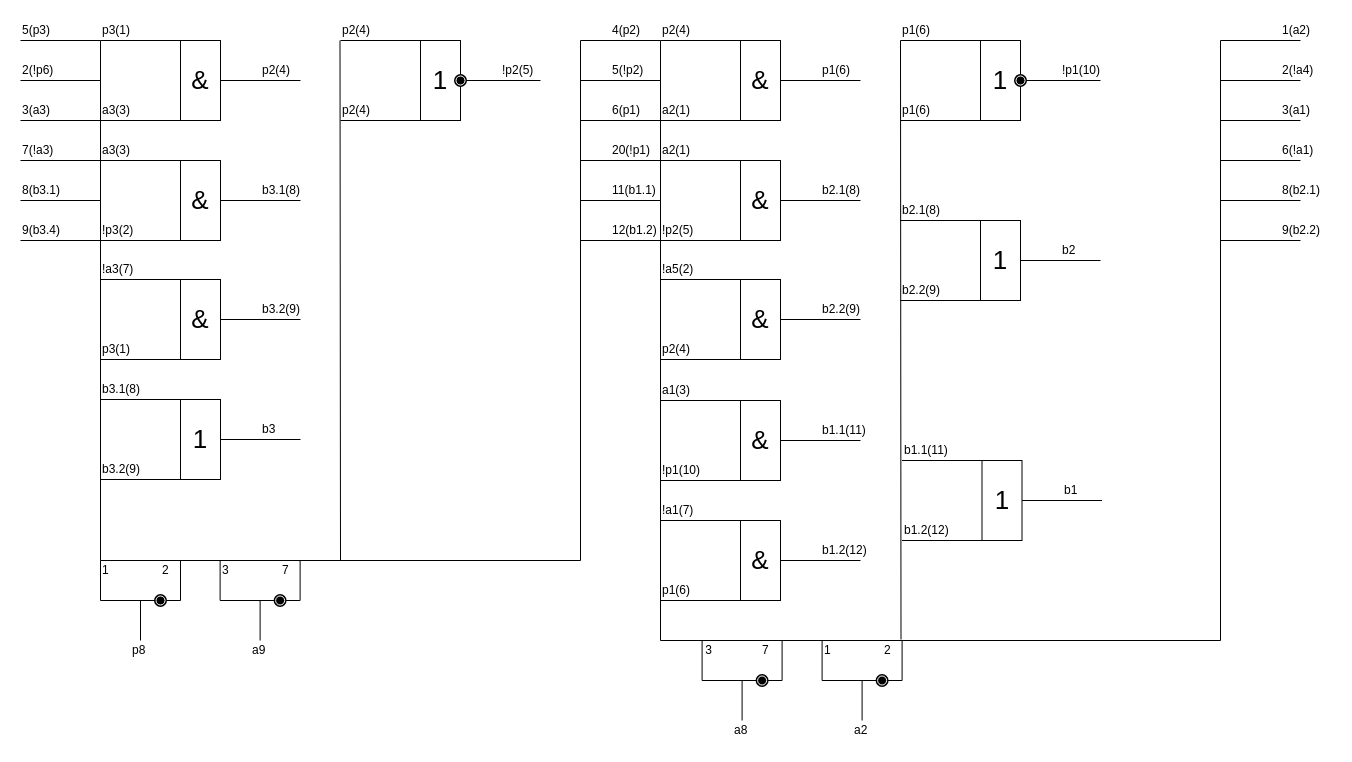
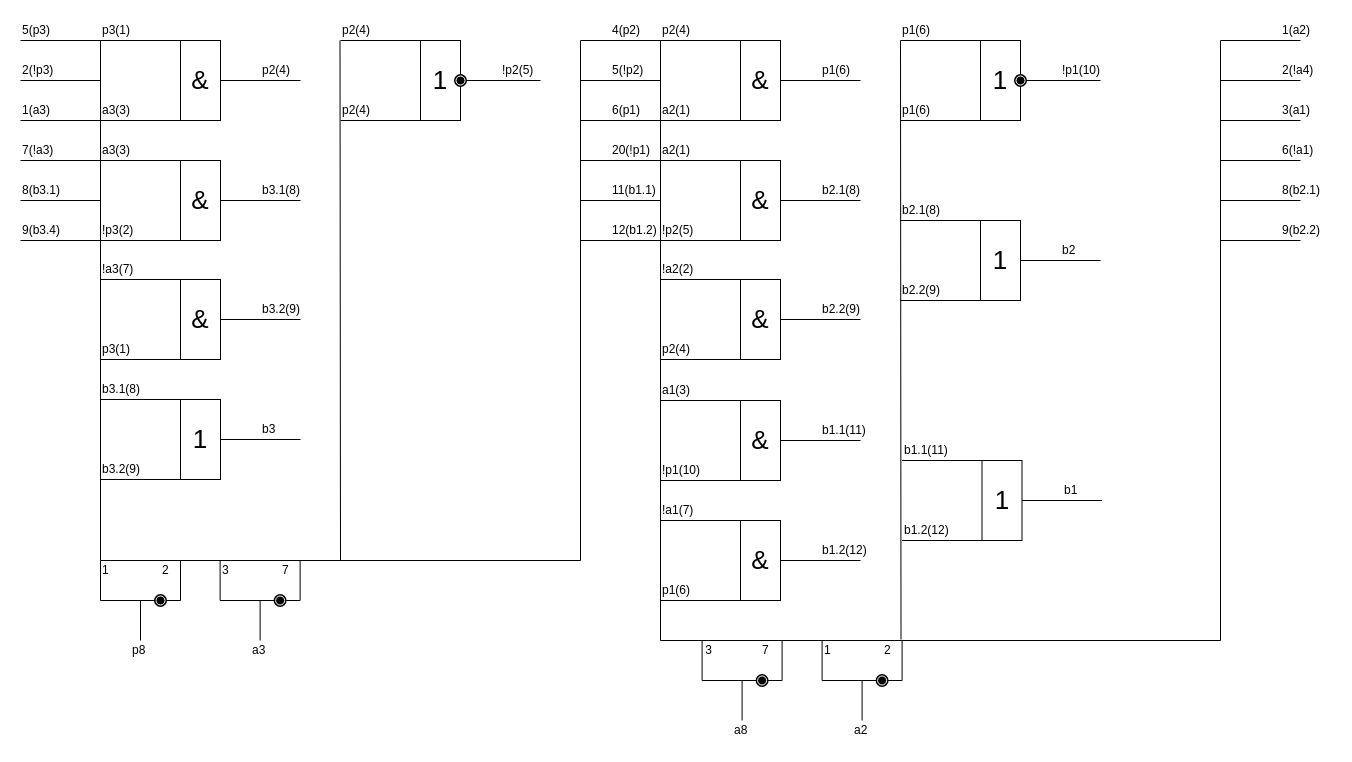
node "2(!p6)": label "2(!p6)" -> "2(!p3)"
node "3(a3)": label "3(a3)" -> "1(a3)"
node "!a5(2)": label "!a5(2)" -> "!a2(2)"
node "a9": label "a9" -> "a3"
